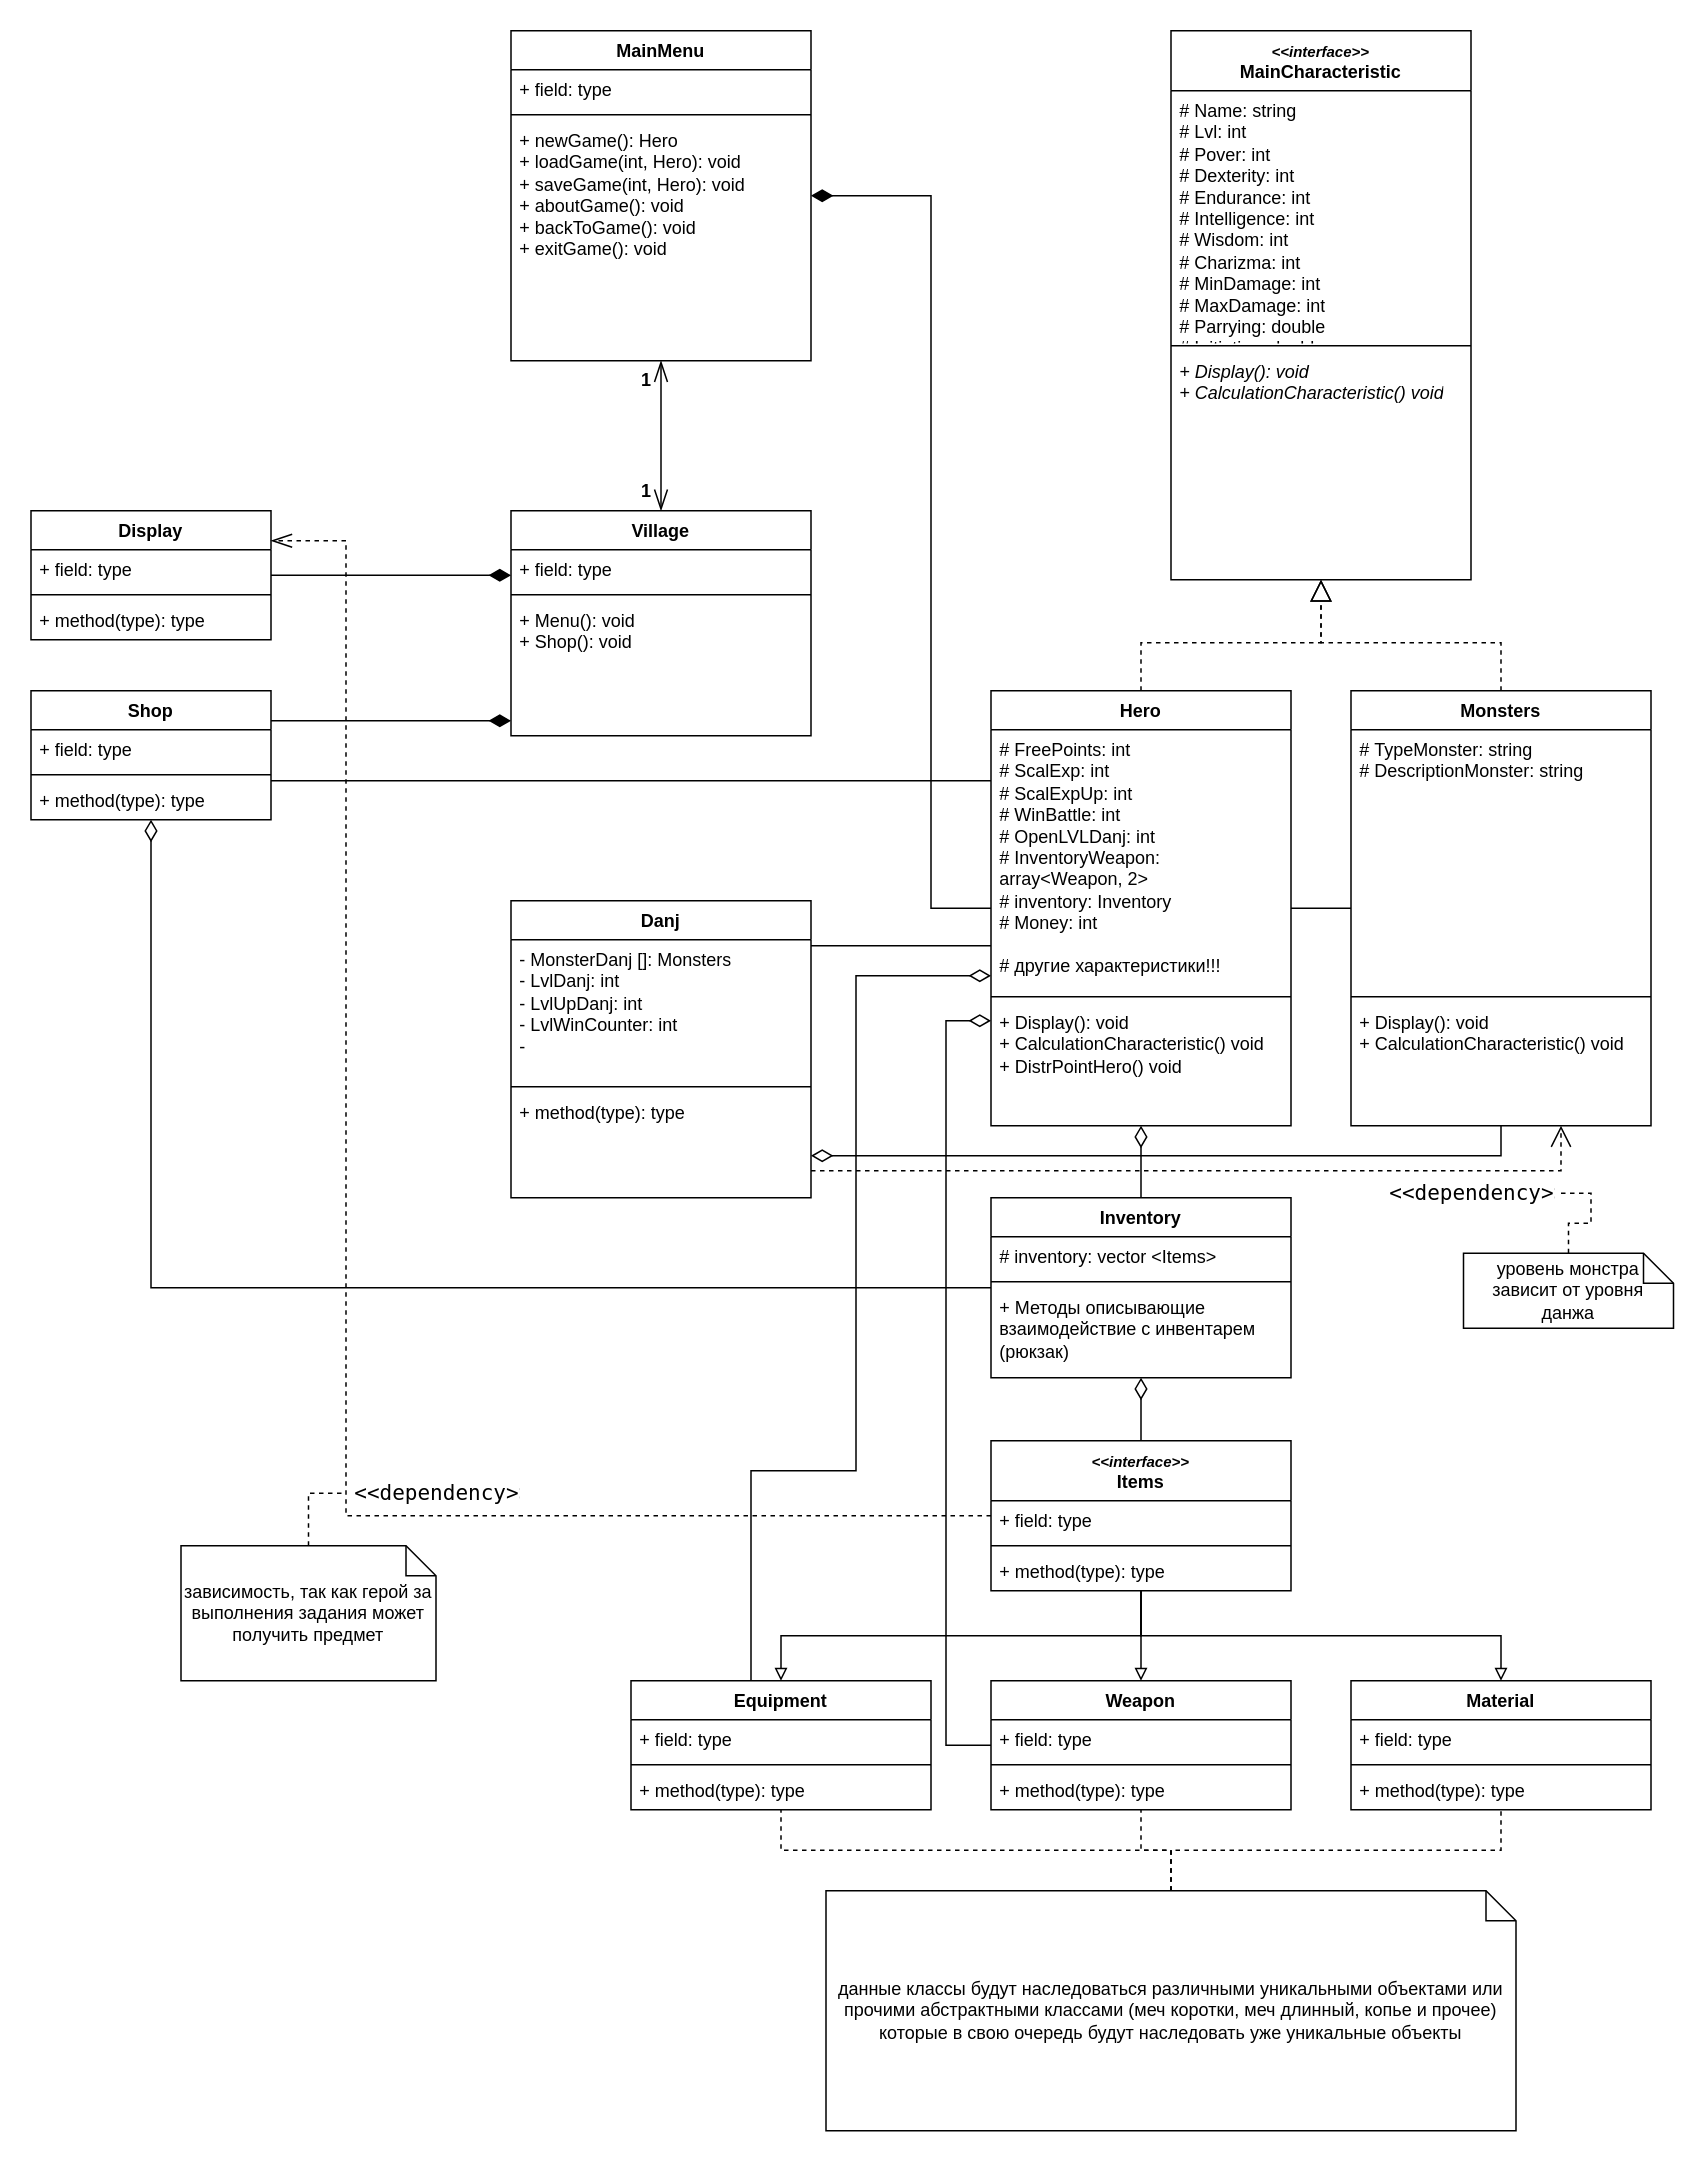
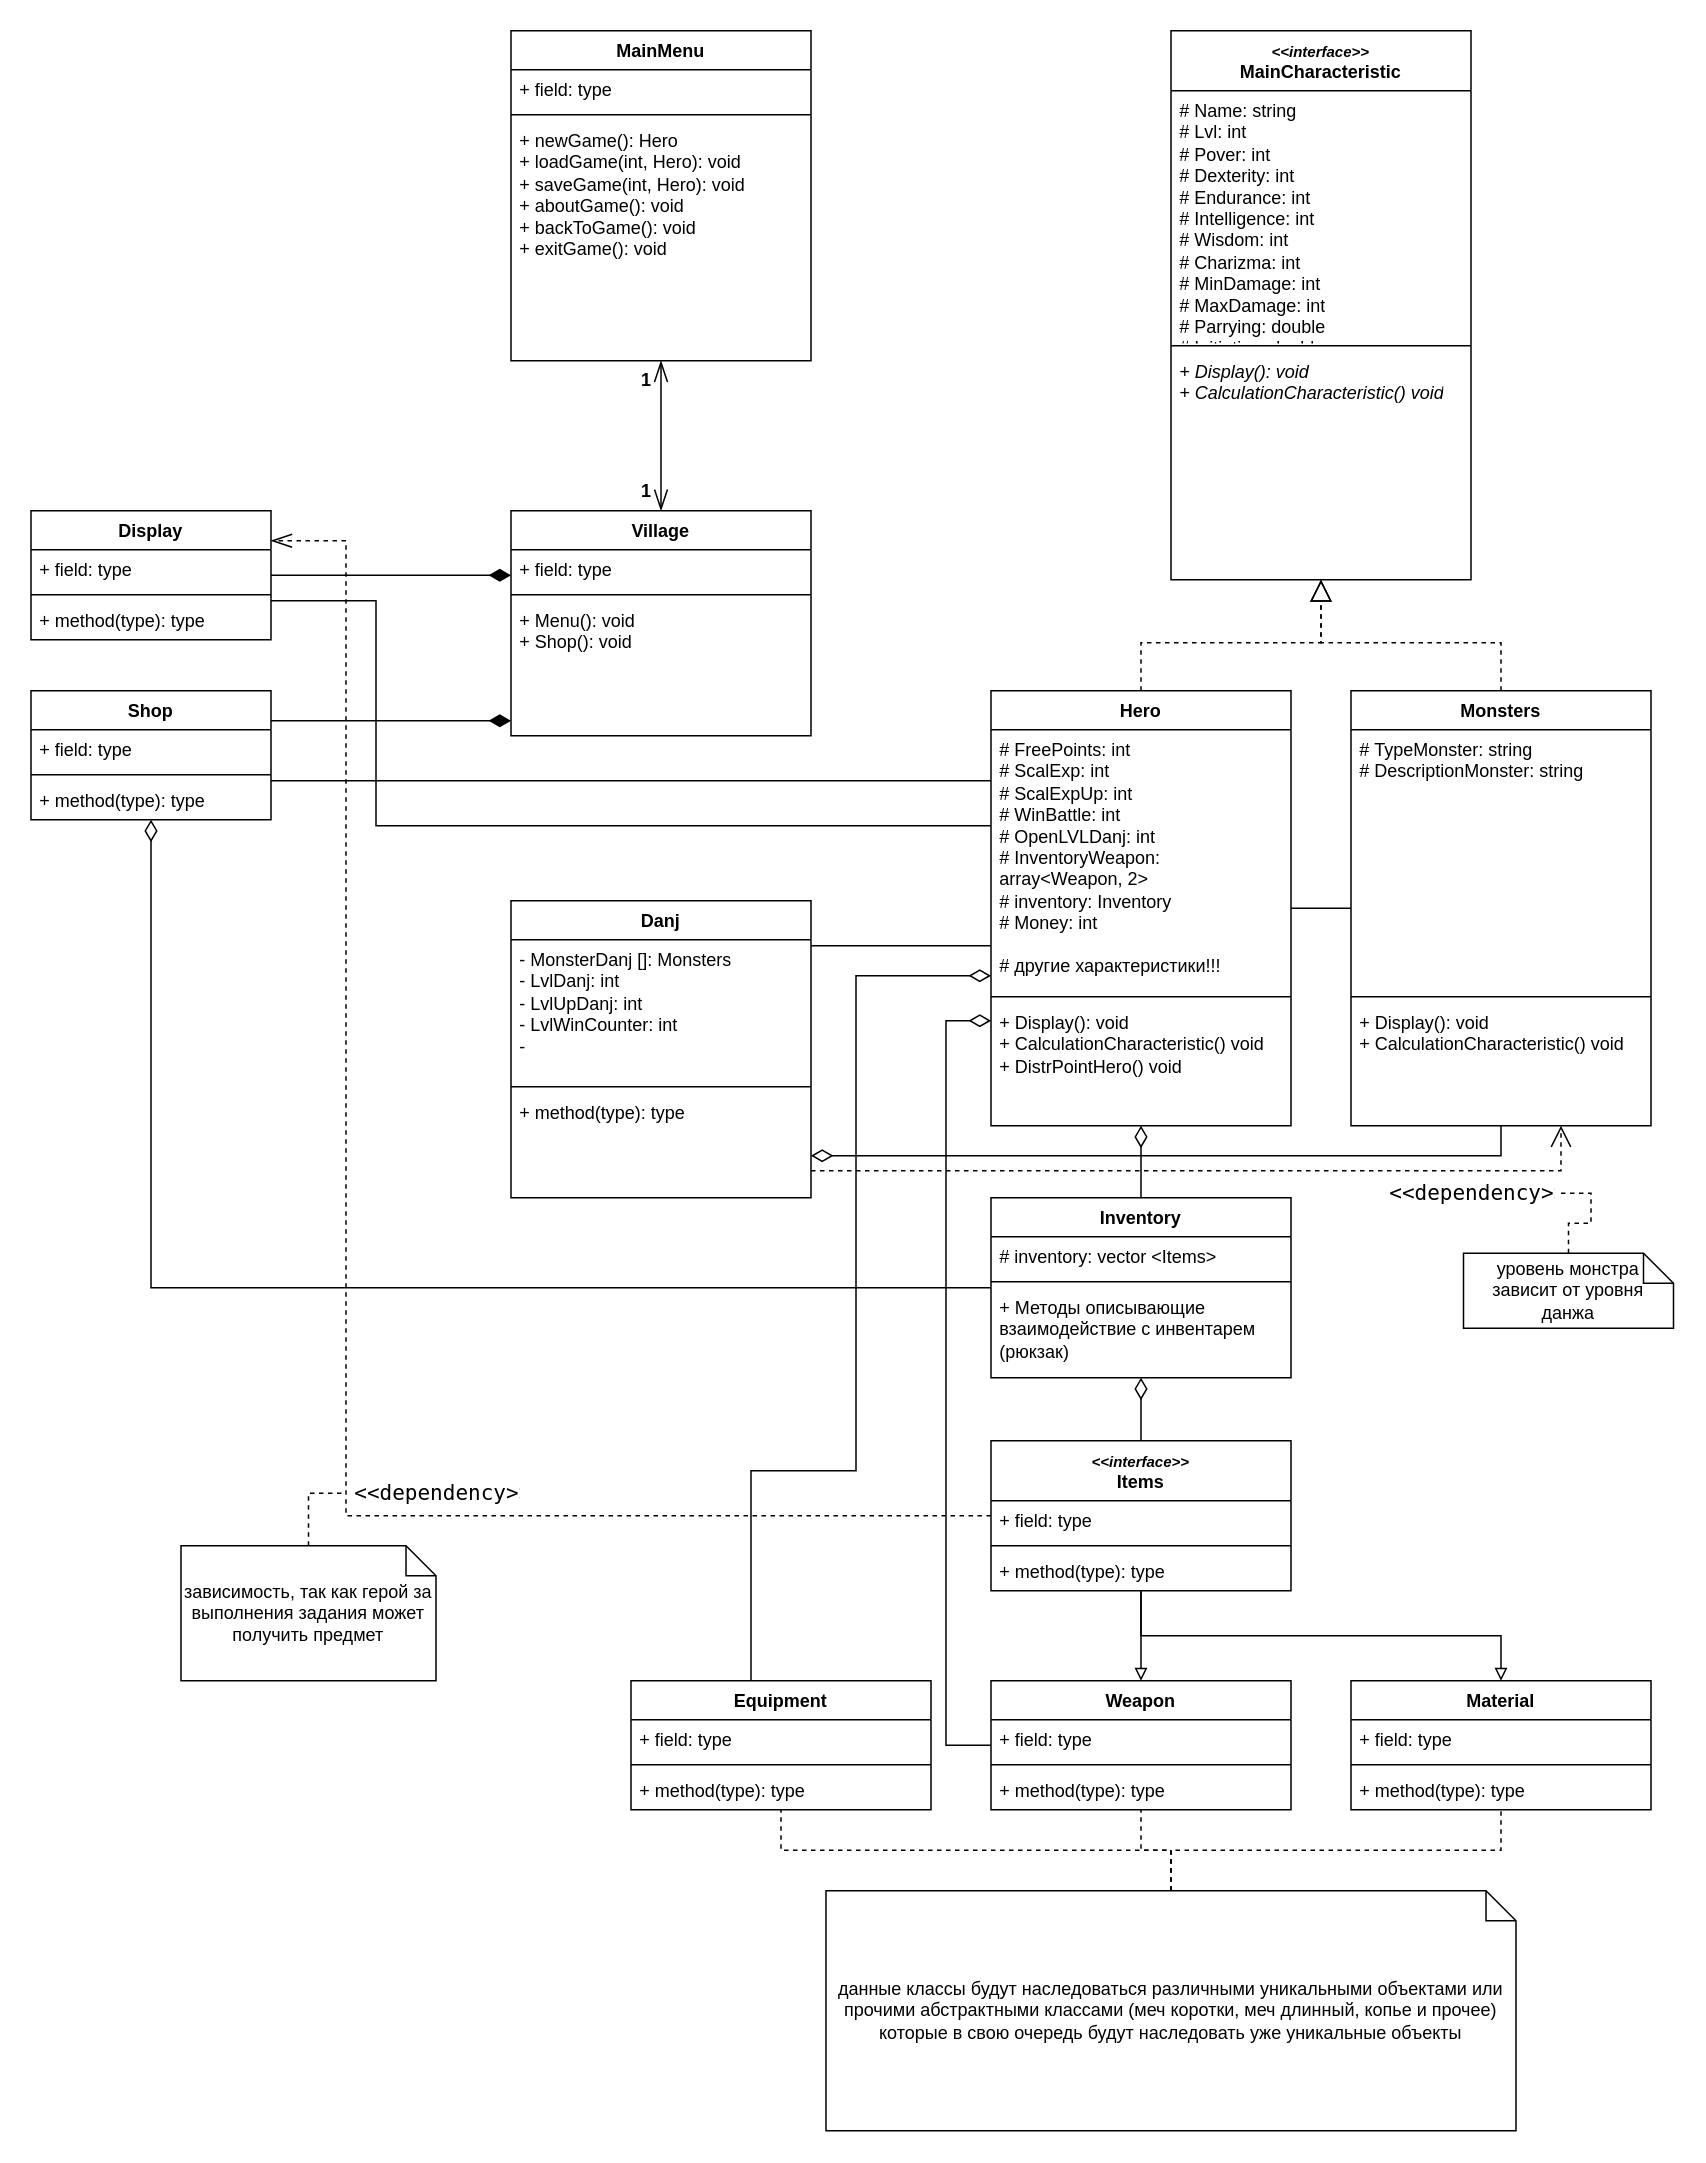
edge "Hero" -> "MainMenu": removed
edge "Display" -- "Hero": added
edge "<<interface>> Items" -> "Equipment": removed
